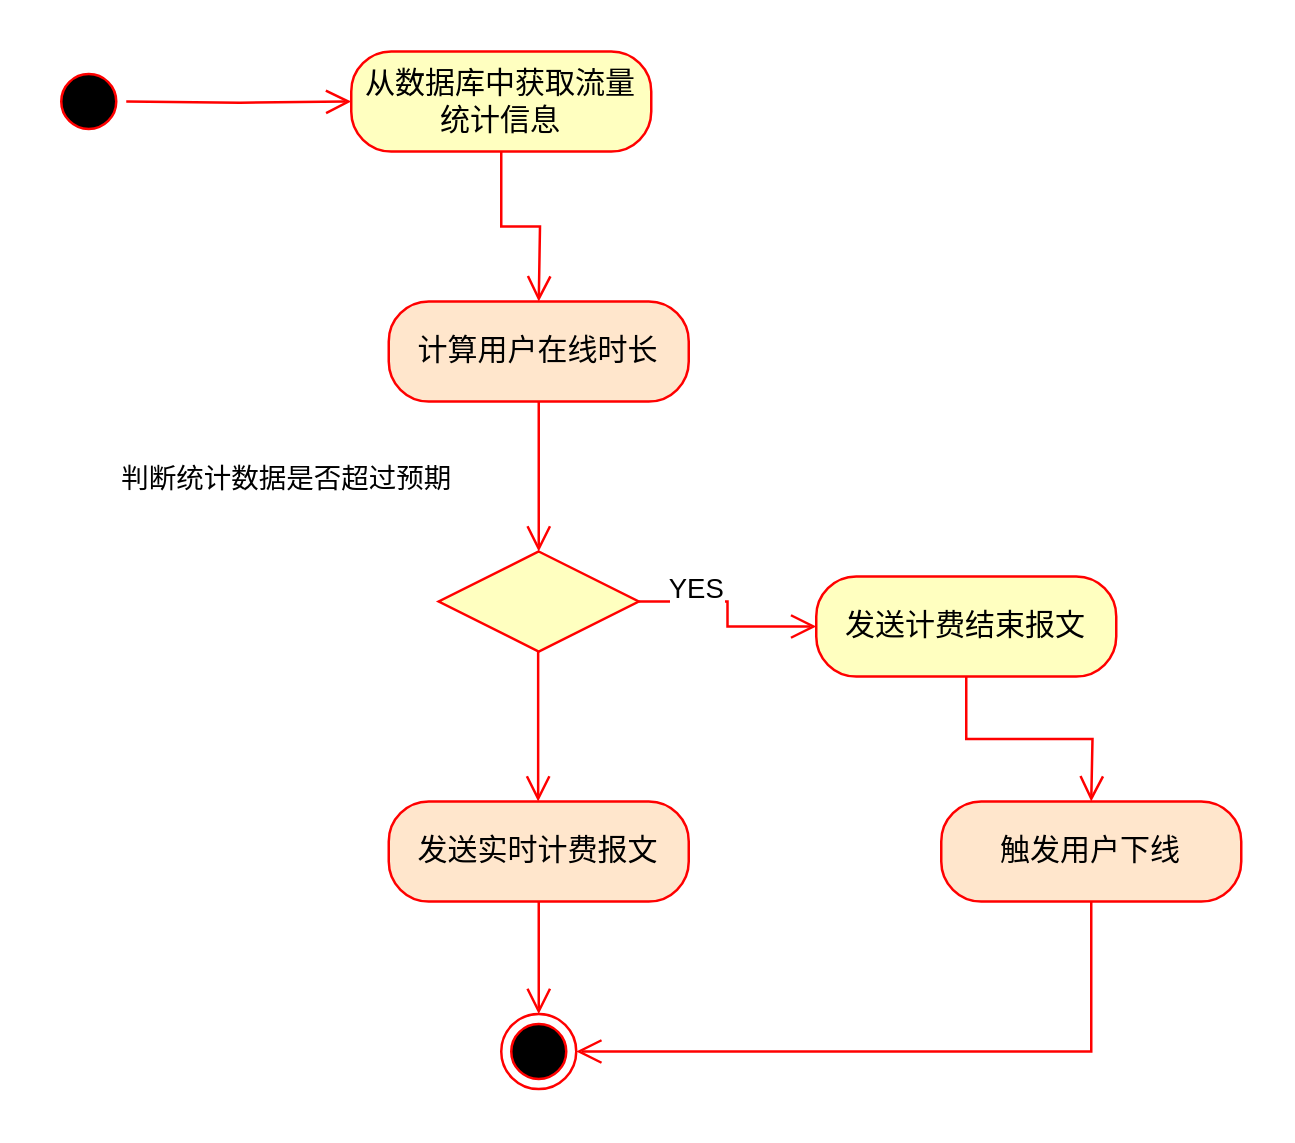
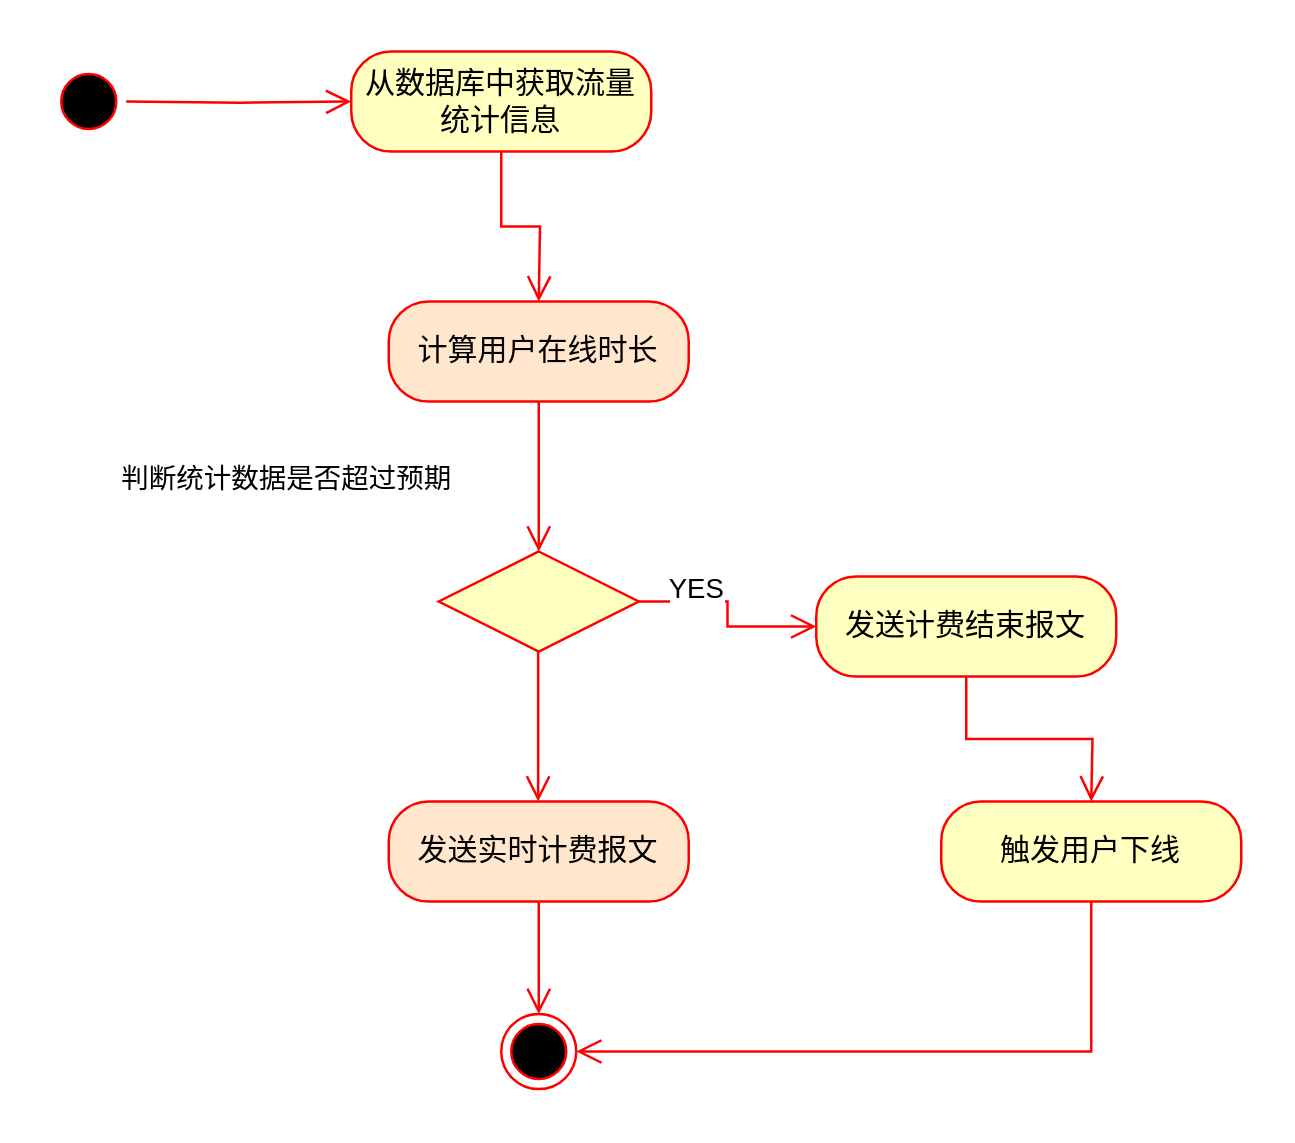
node "触发用户下线": fillcolor #ffe6cc -> #ffffc0
